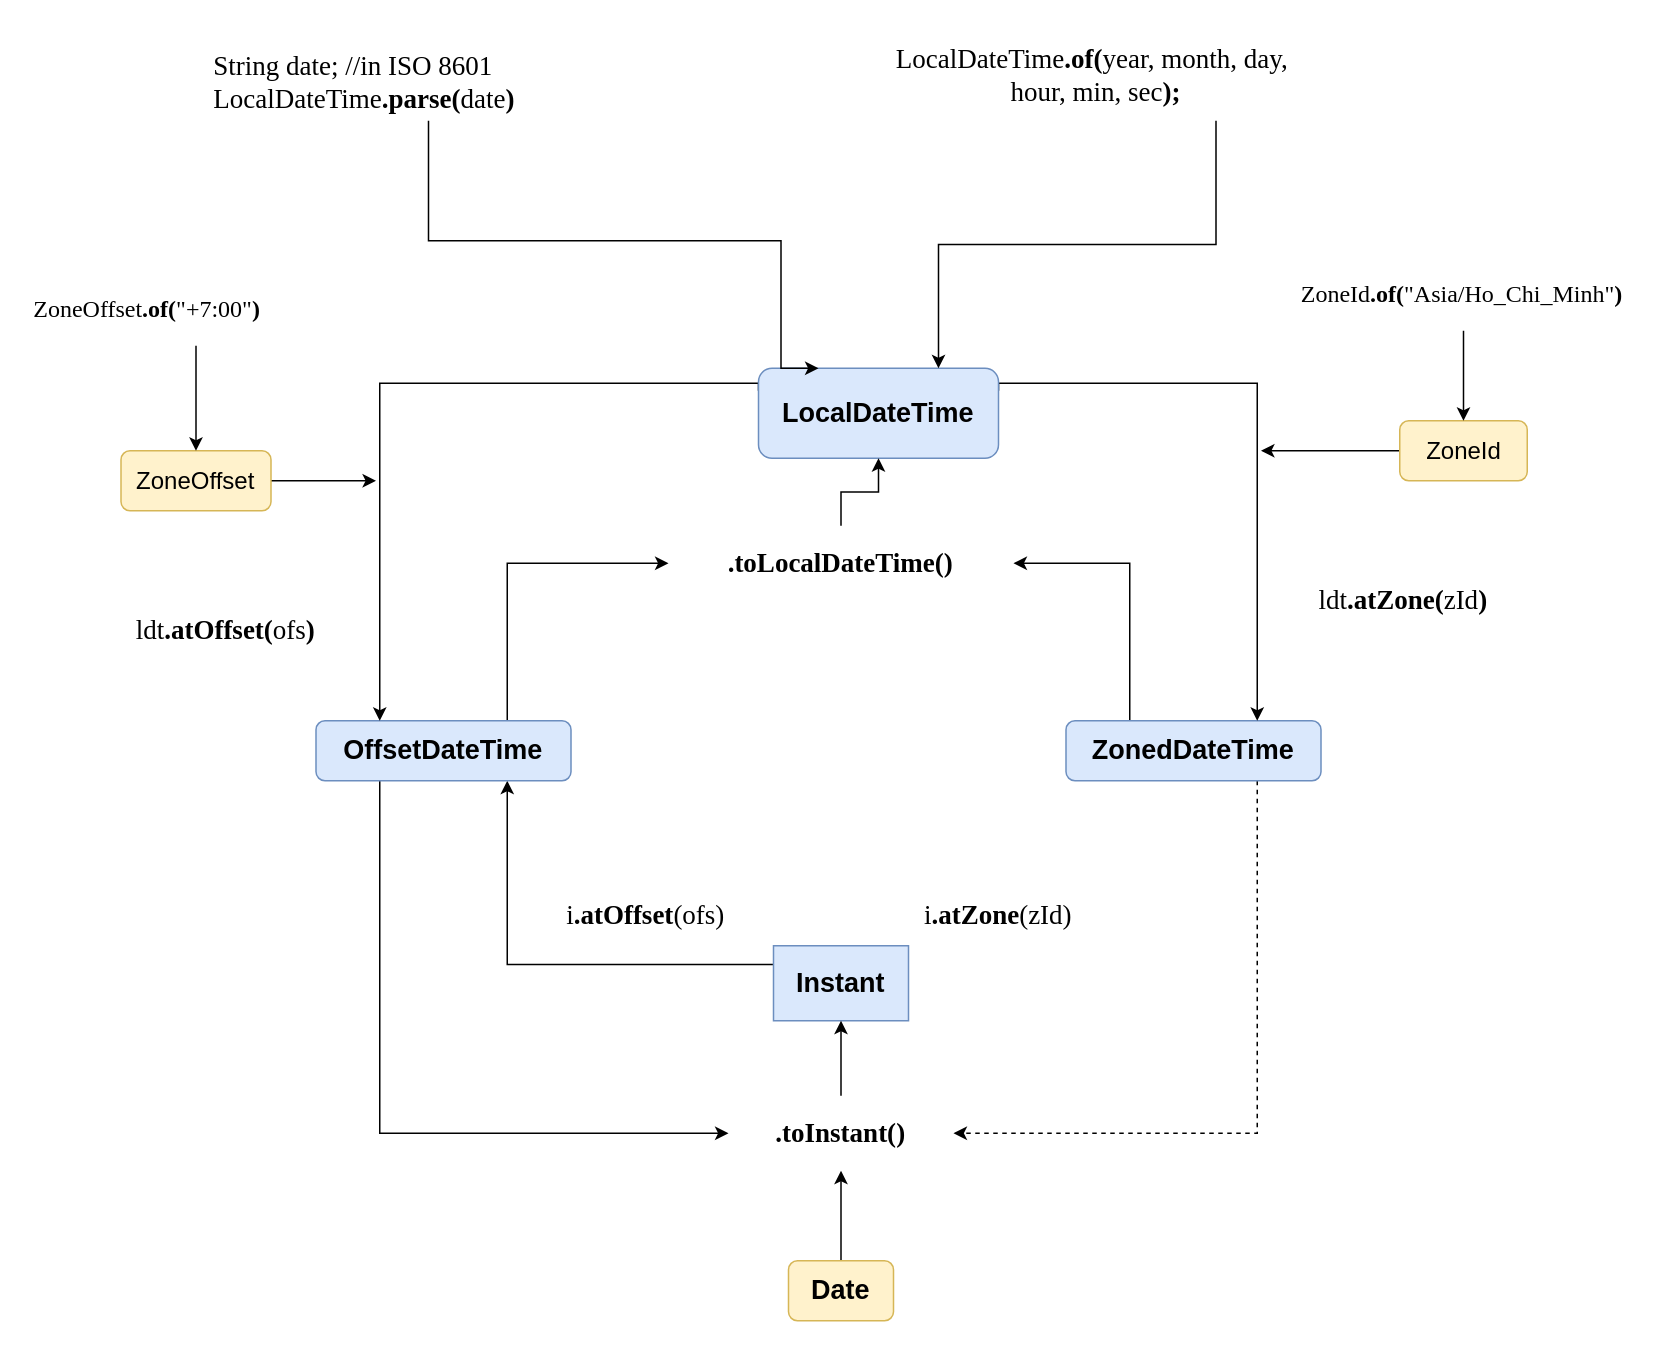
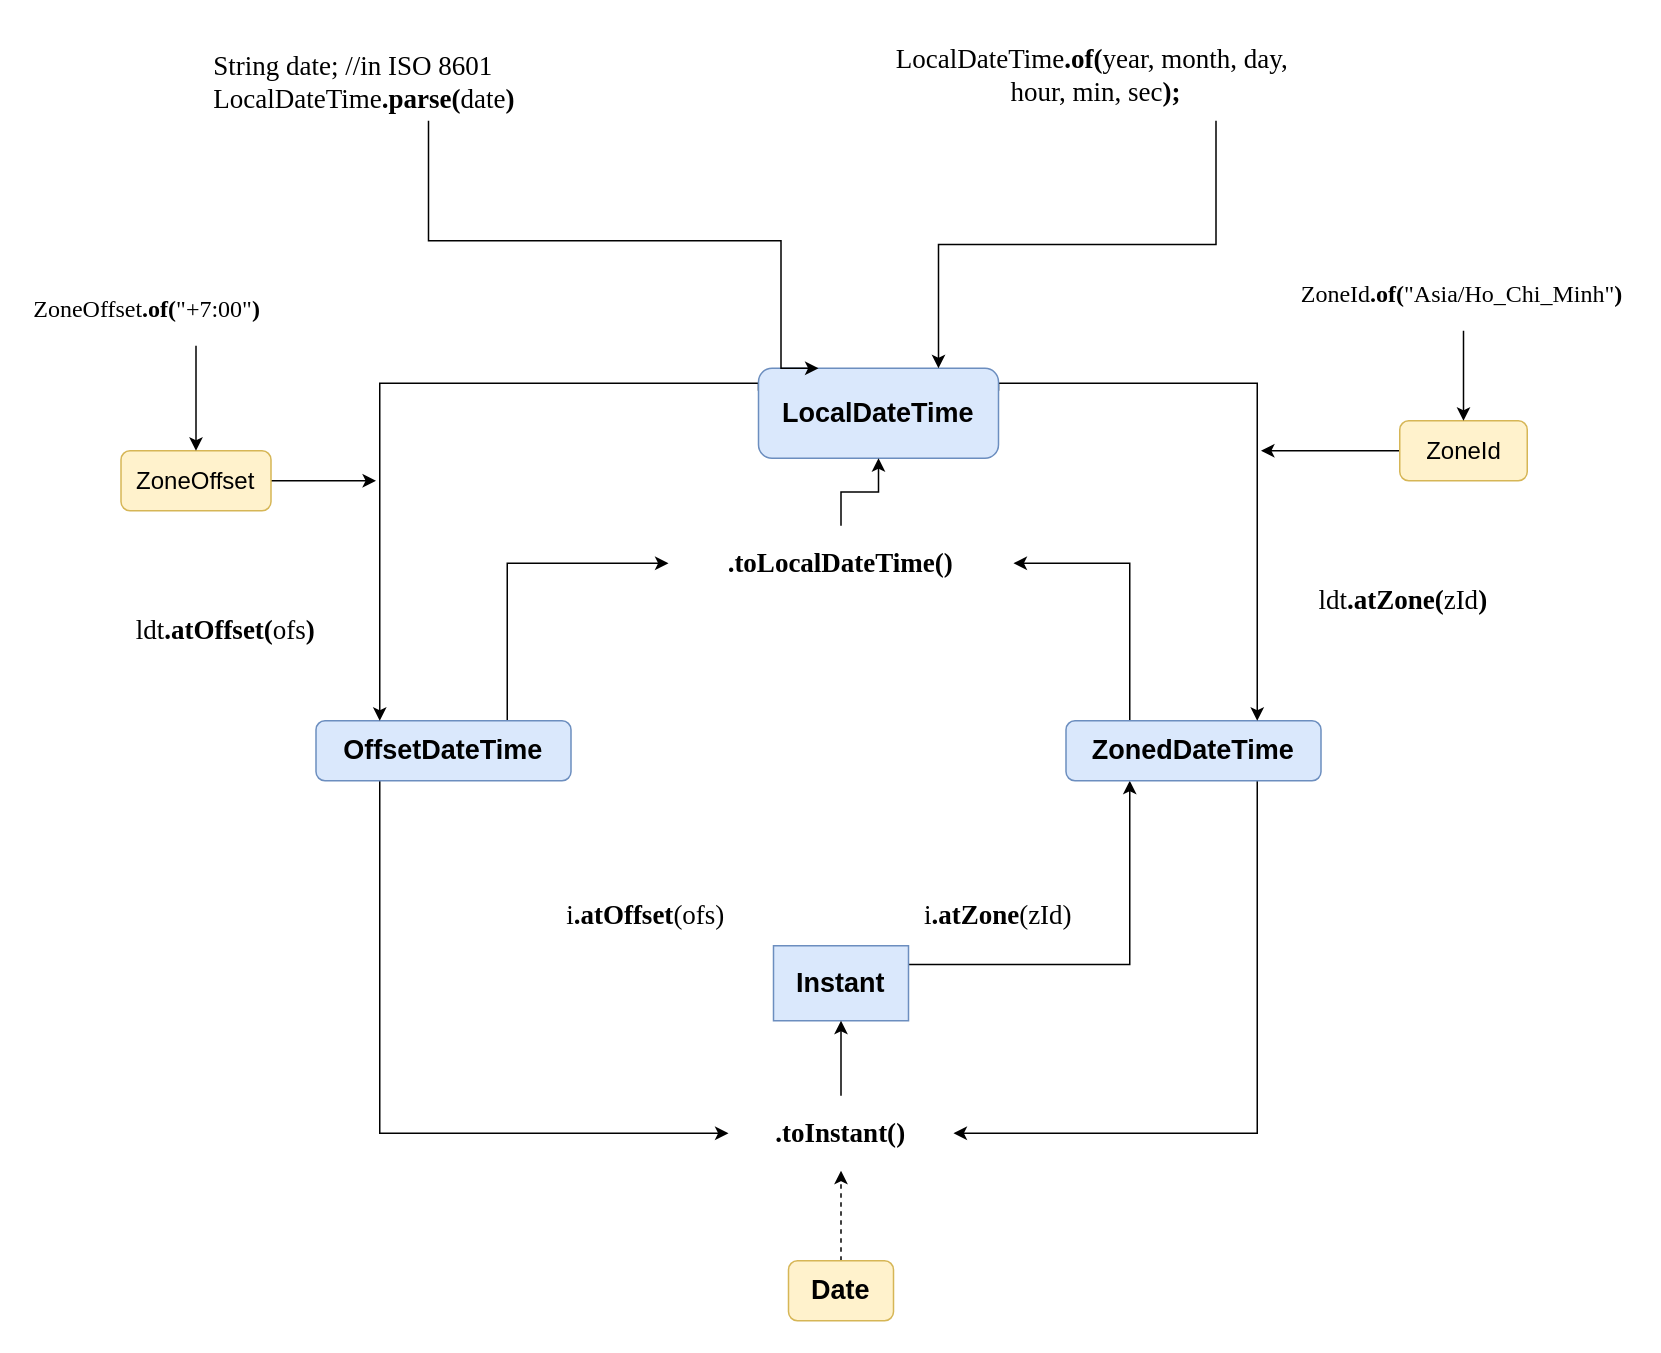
edge "Instant" -> "OffsetDateTime": removed
edge "Instant" -> "ZonedDateTime": added
edge "ZonedDateTime" -> ".toInstant()": style dashed -> solid
edge "Date" -> ".toInstant()": style solid -> dashed
